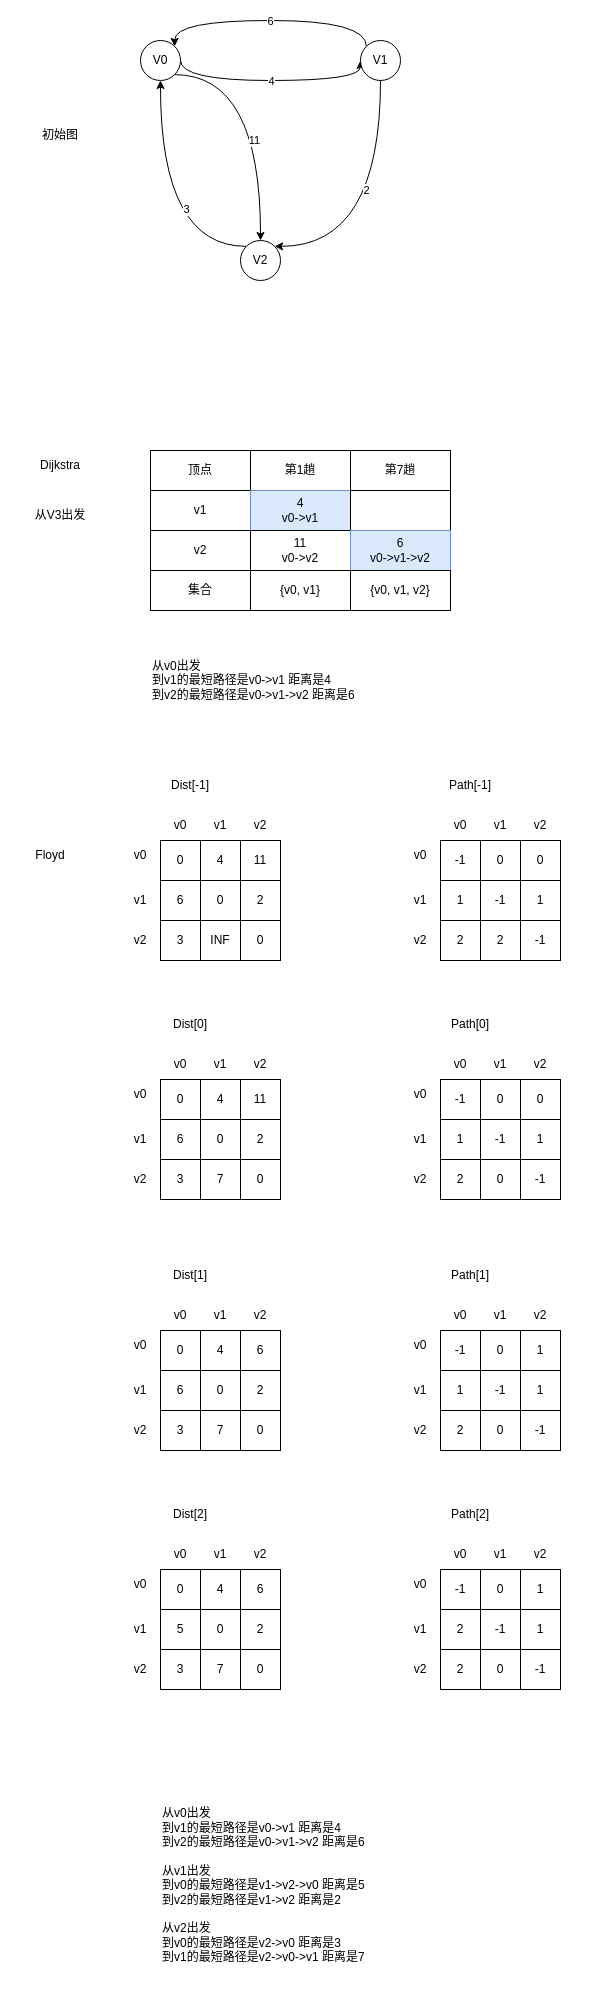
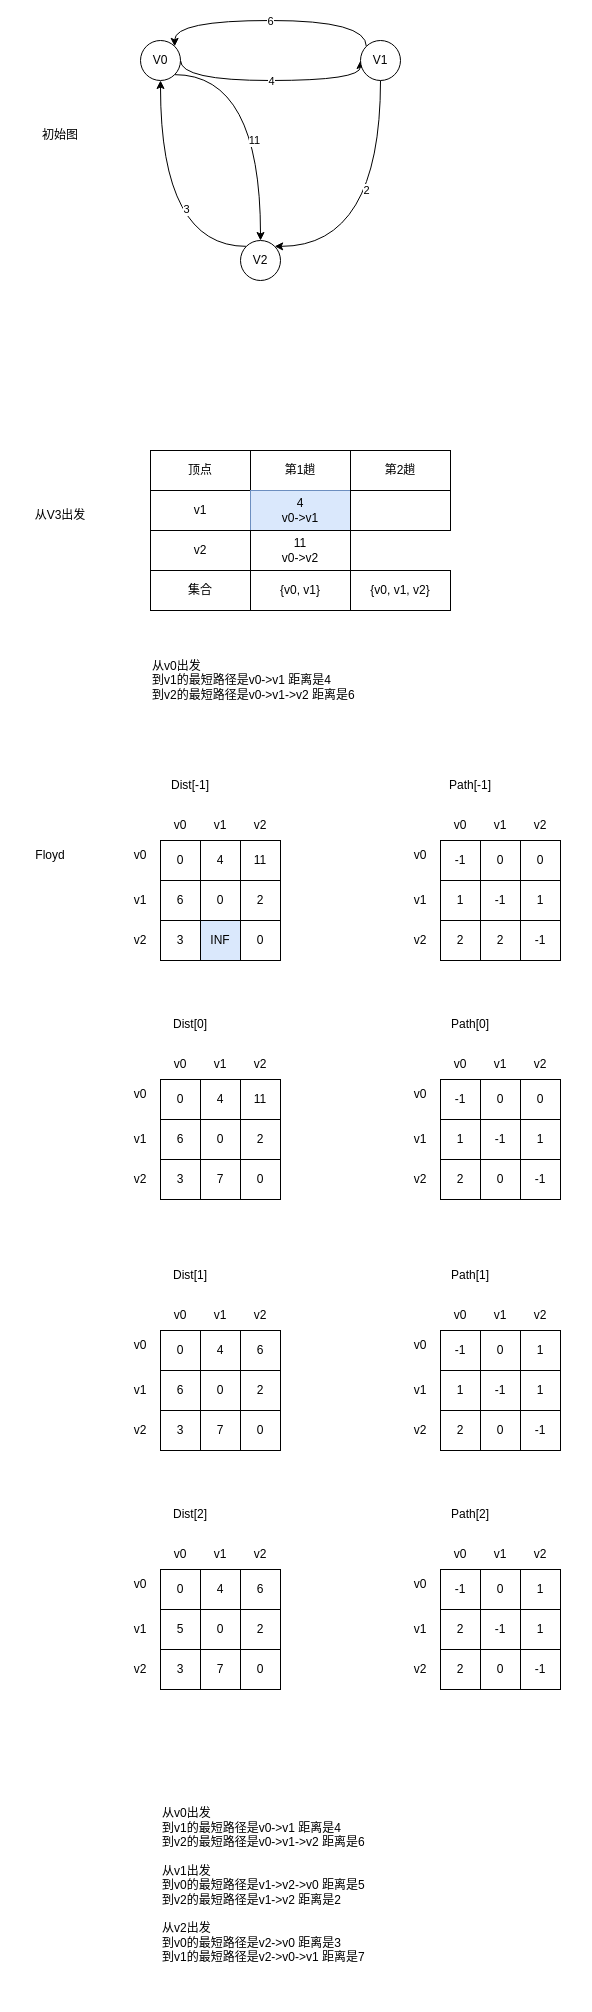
node "Dijkstra": removed
node "第7趟": label "第7趟" -> "第2趟"
node "6 v0->v1->v2": removed
node "INF": fillcolor #ffffff -> #dae8fc
